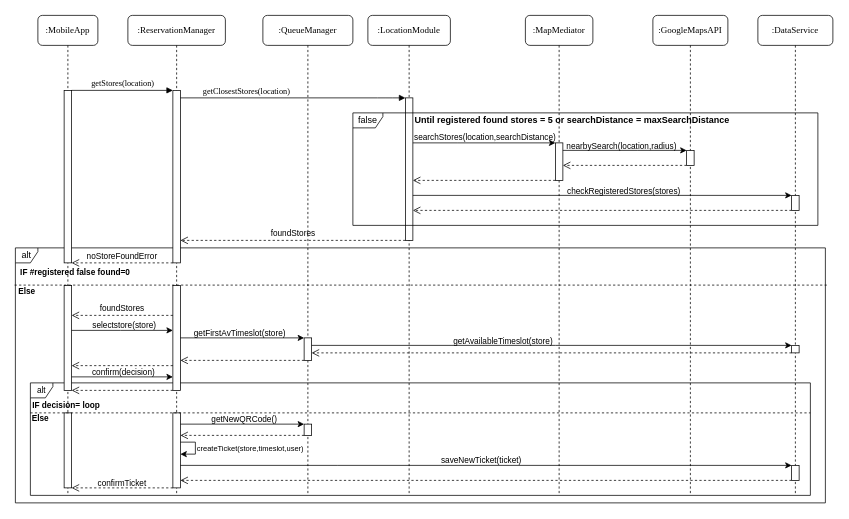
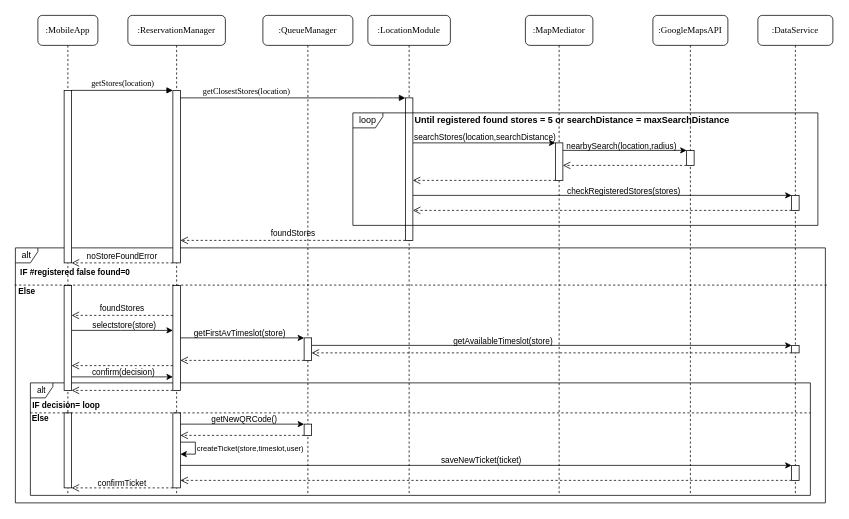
node "false": label "false" -> "loop"
